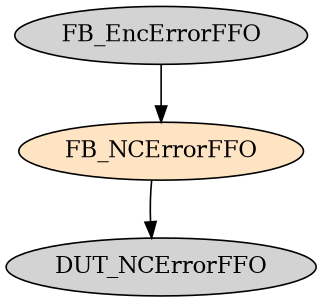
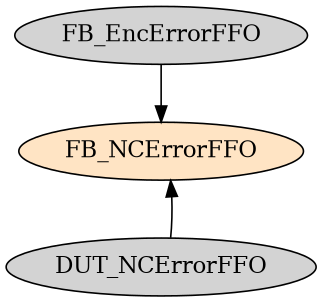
edge "FB_NCErrorFFO" -> "DUT_NCErrorFFO": reversed
